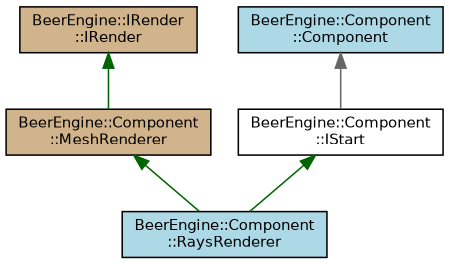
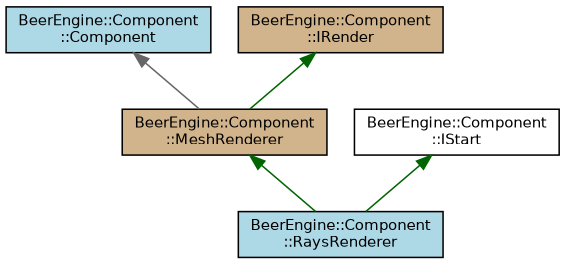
node "BeerEngine::IRender ::IRender": label "BeerEngine::IRender ::IRender" -> "BeerEngine::Component ::IRender"
edge "BeerEngine::Component ::IStart" -> "BeerEngine::Component ::Component": now "BeerEngine::Component ::MeshRenderer" -> "BeerEngine::Component ::Component"
